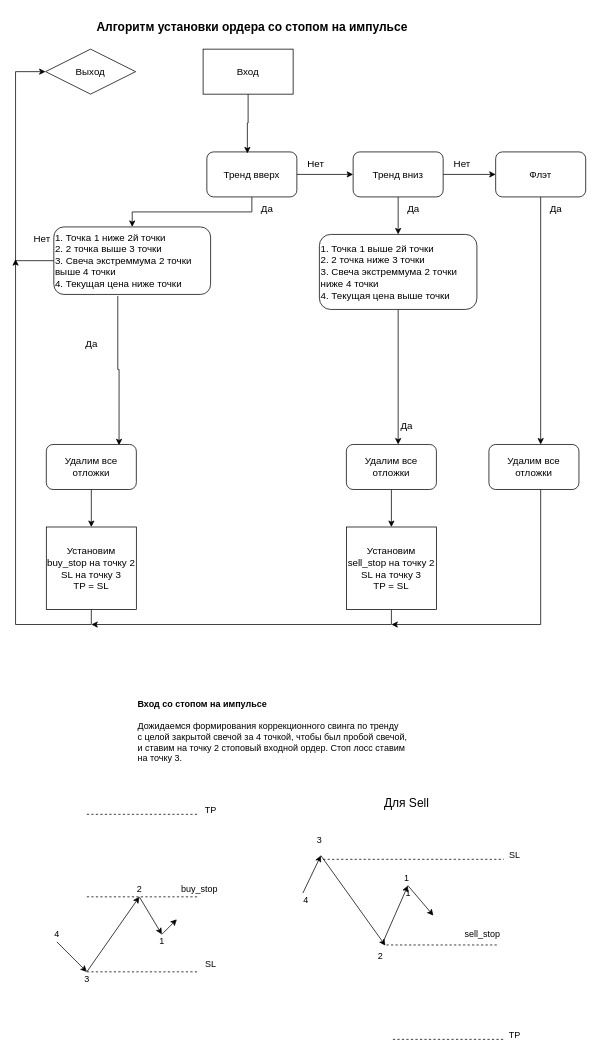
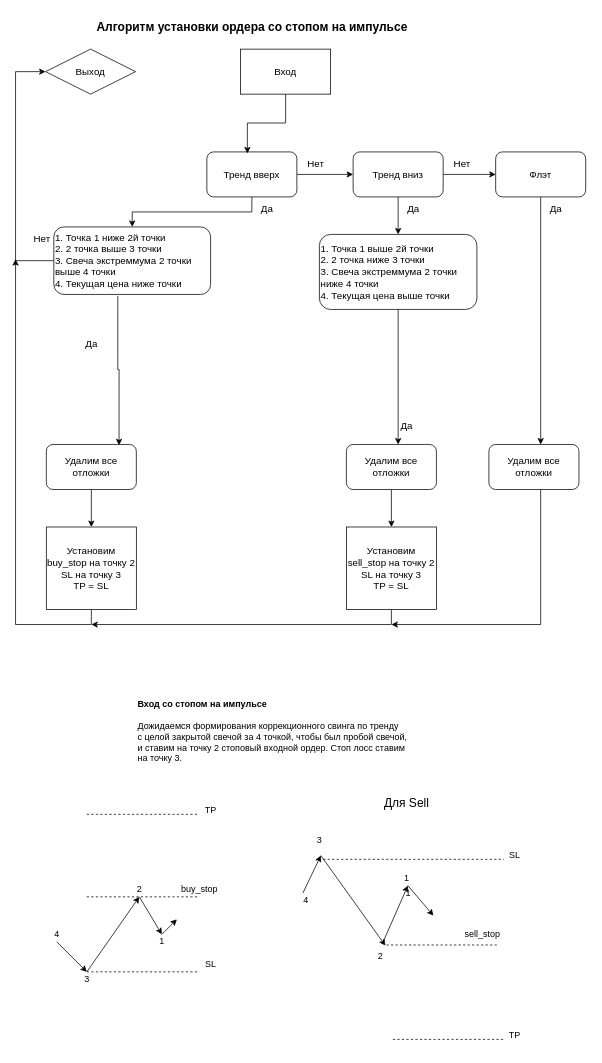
node "Вход": moved (248, 72) -> (285, 72)
